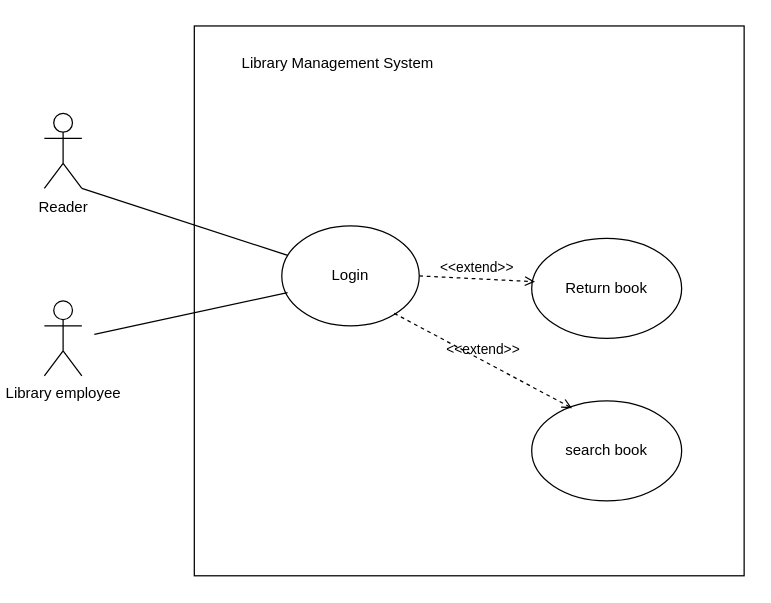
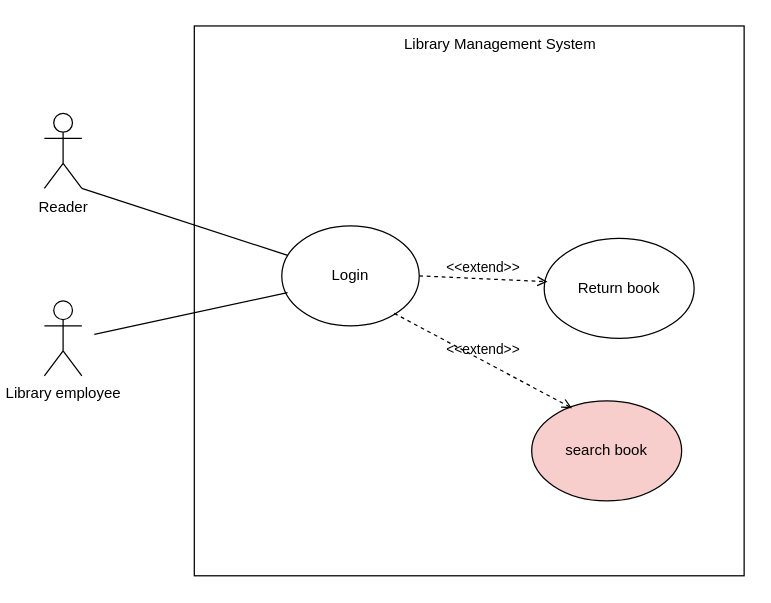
node "Library Management System": moved (338, 63) -> (501, 44)
node "Return book": moved (607, 288) -> (619, 288)
node "search book": fillcolor #ffffff -> #f8cecc
